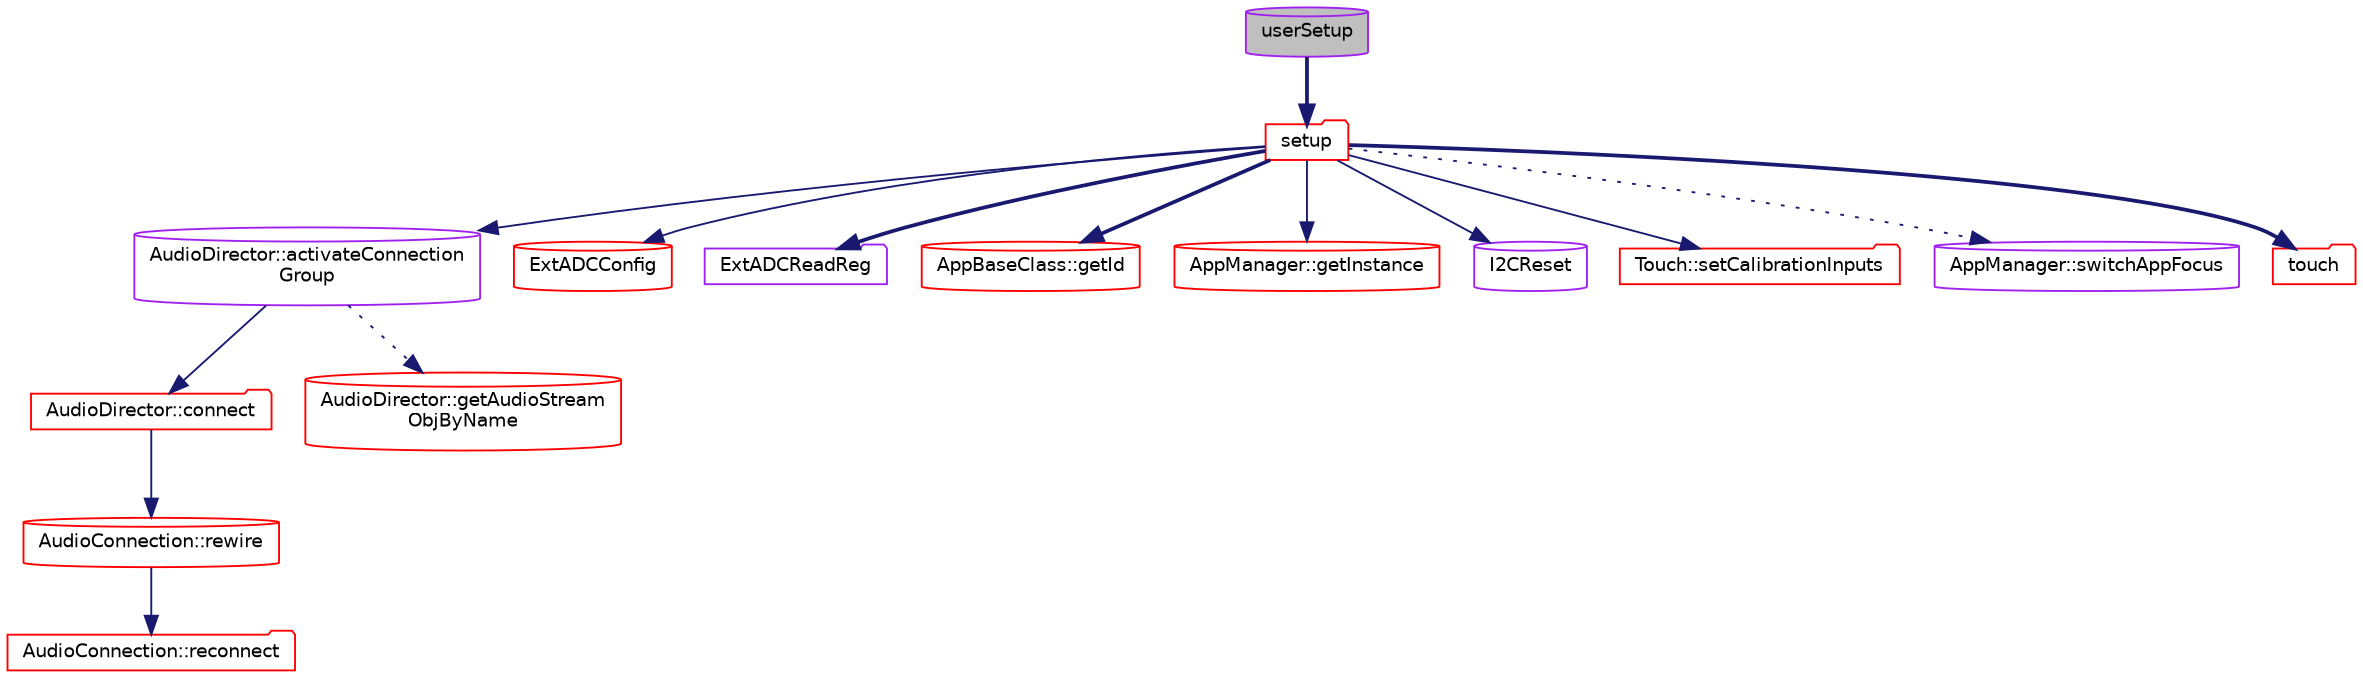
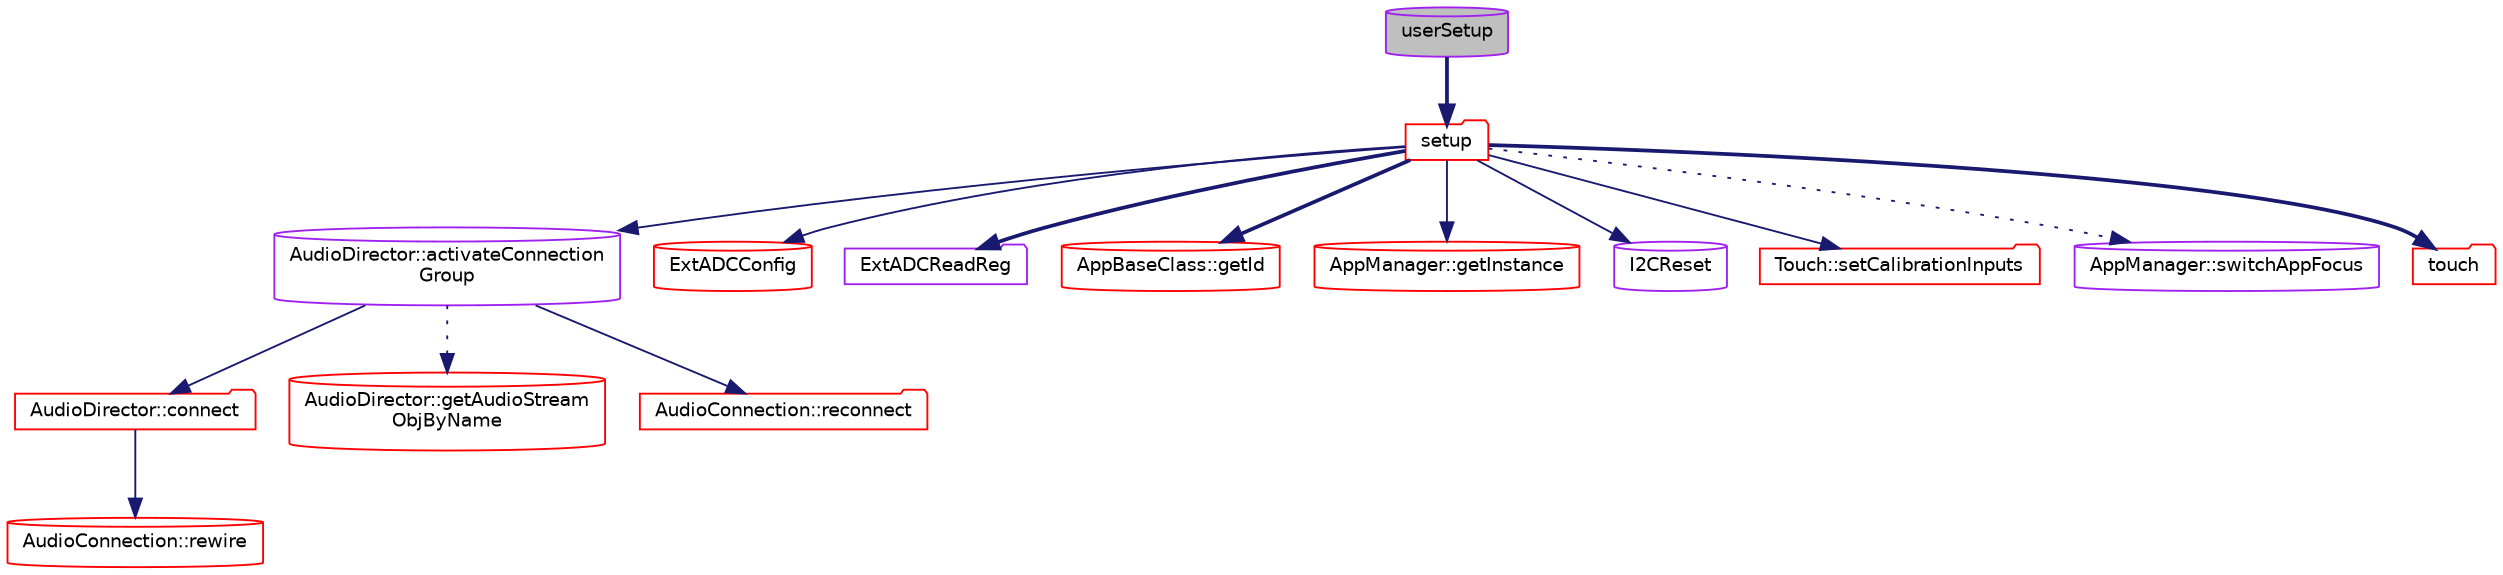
edge "AudioConnection::rewire" -> "AudioConnection::reconnect": now "AudioDirector::activateConnection Group" -> "AudioConnection::reconnect"
